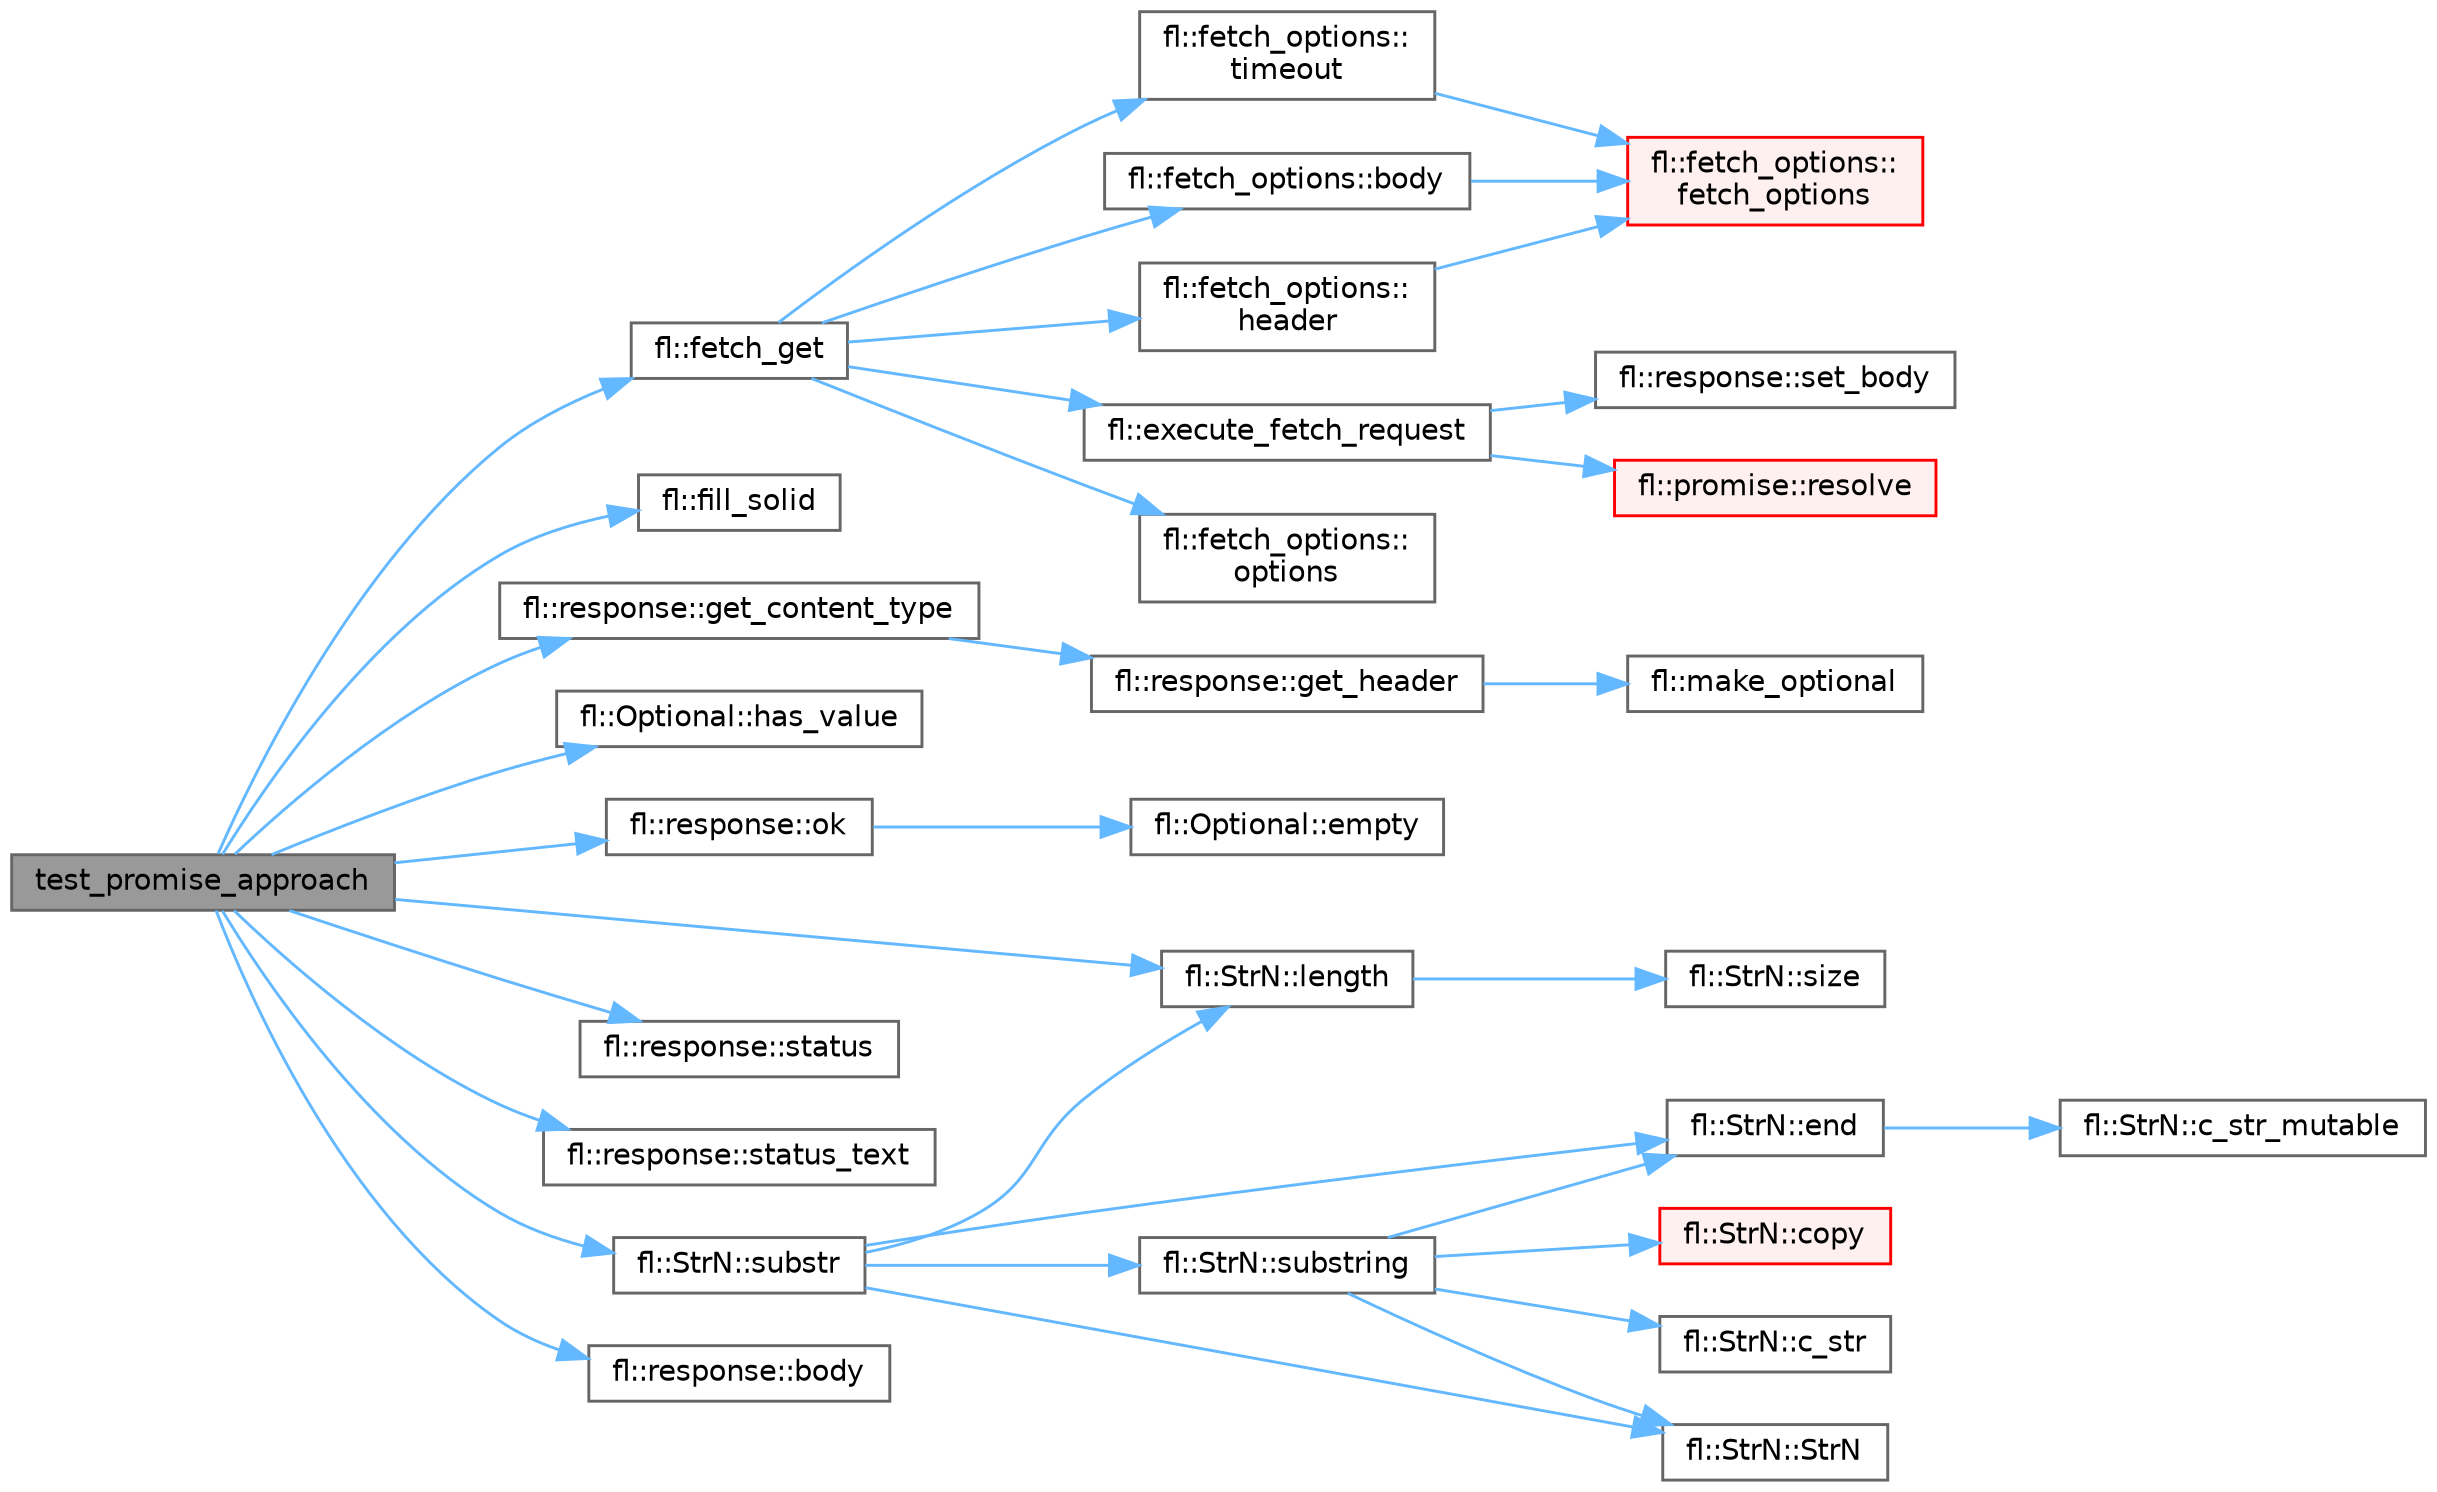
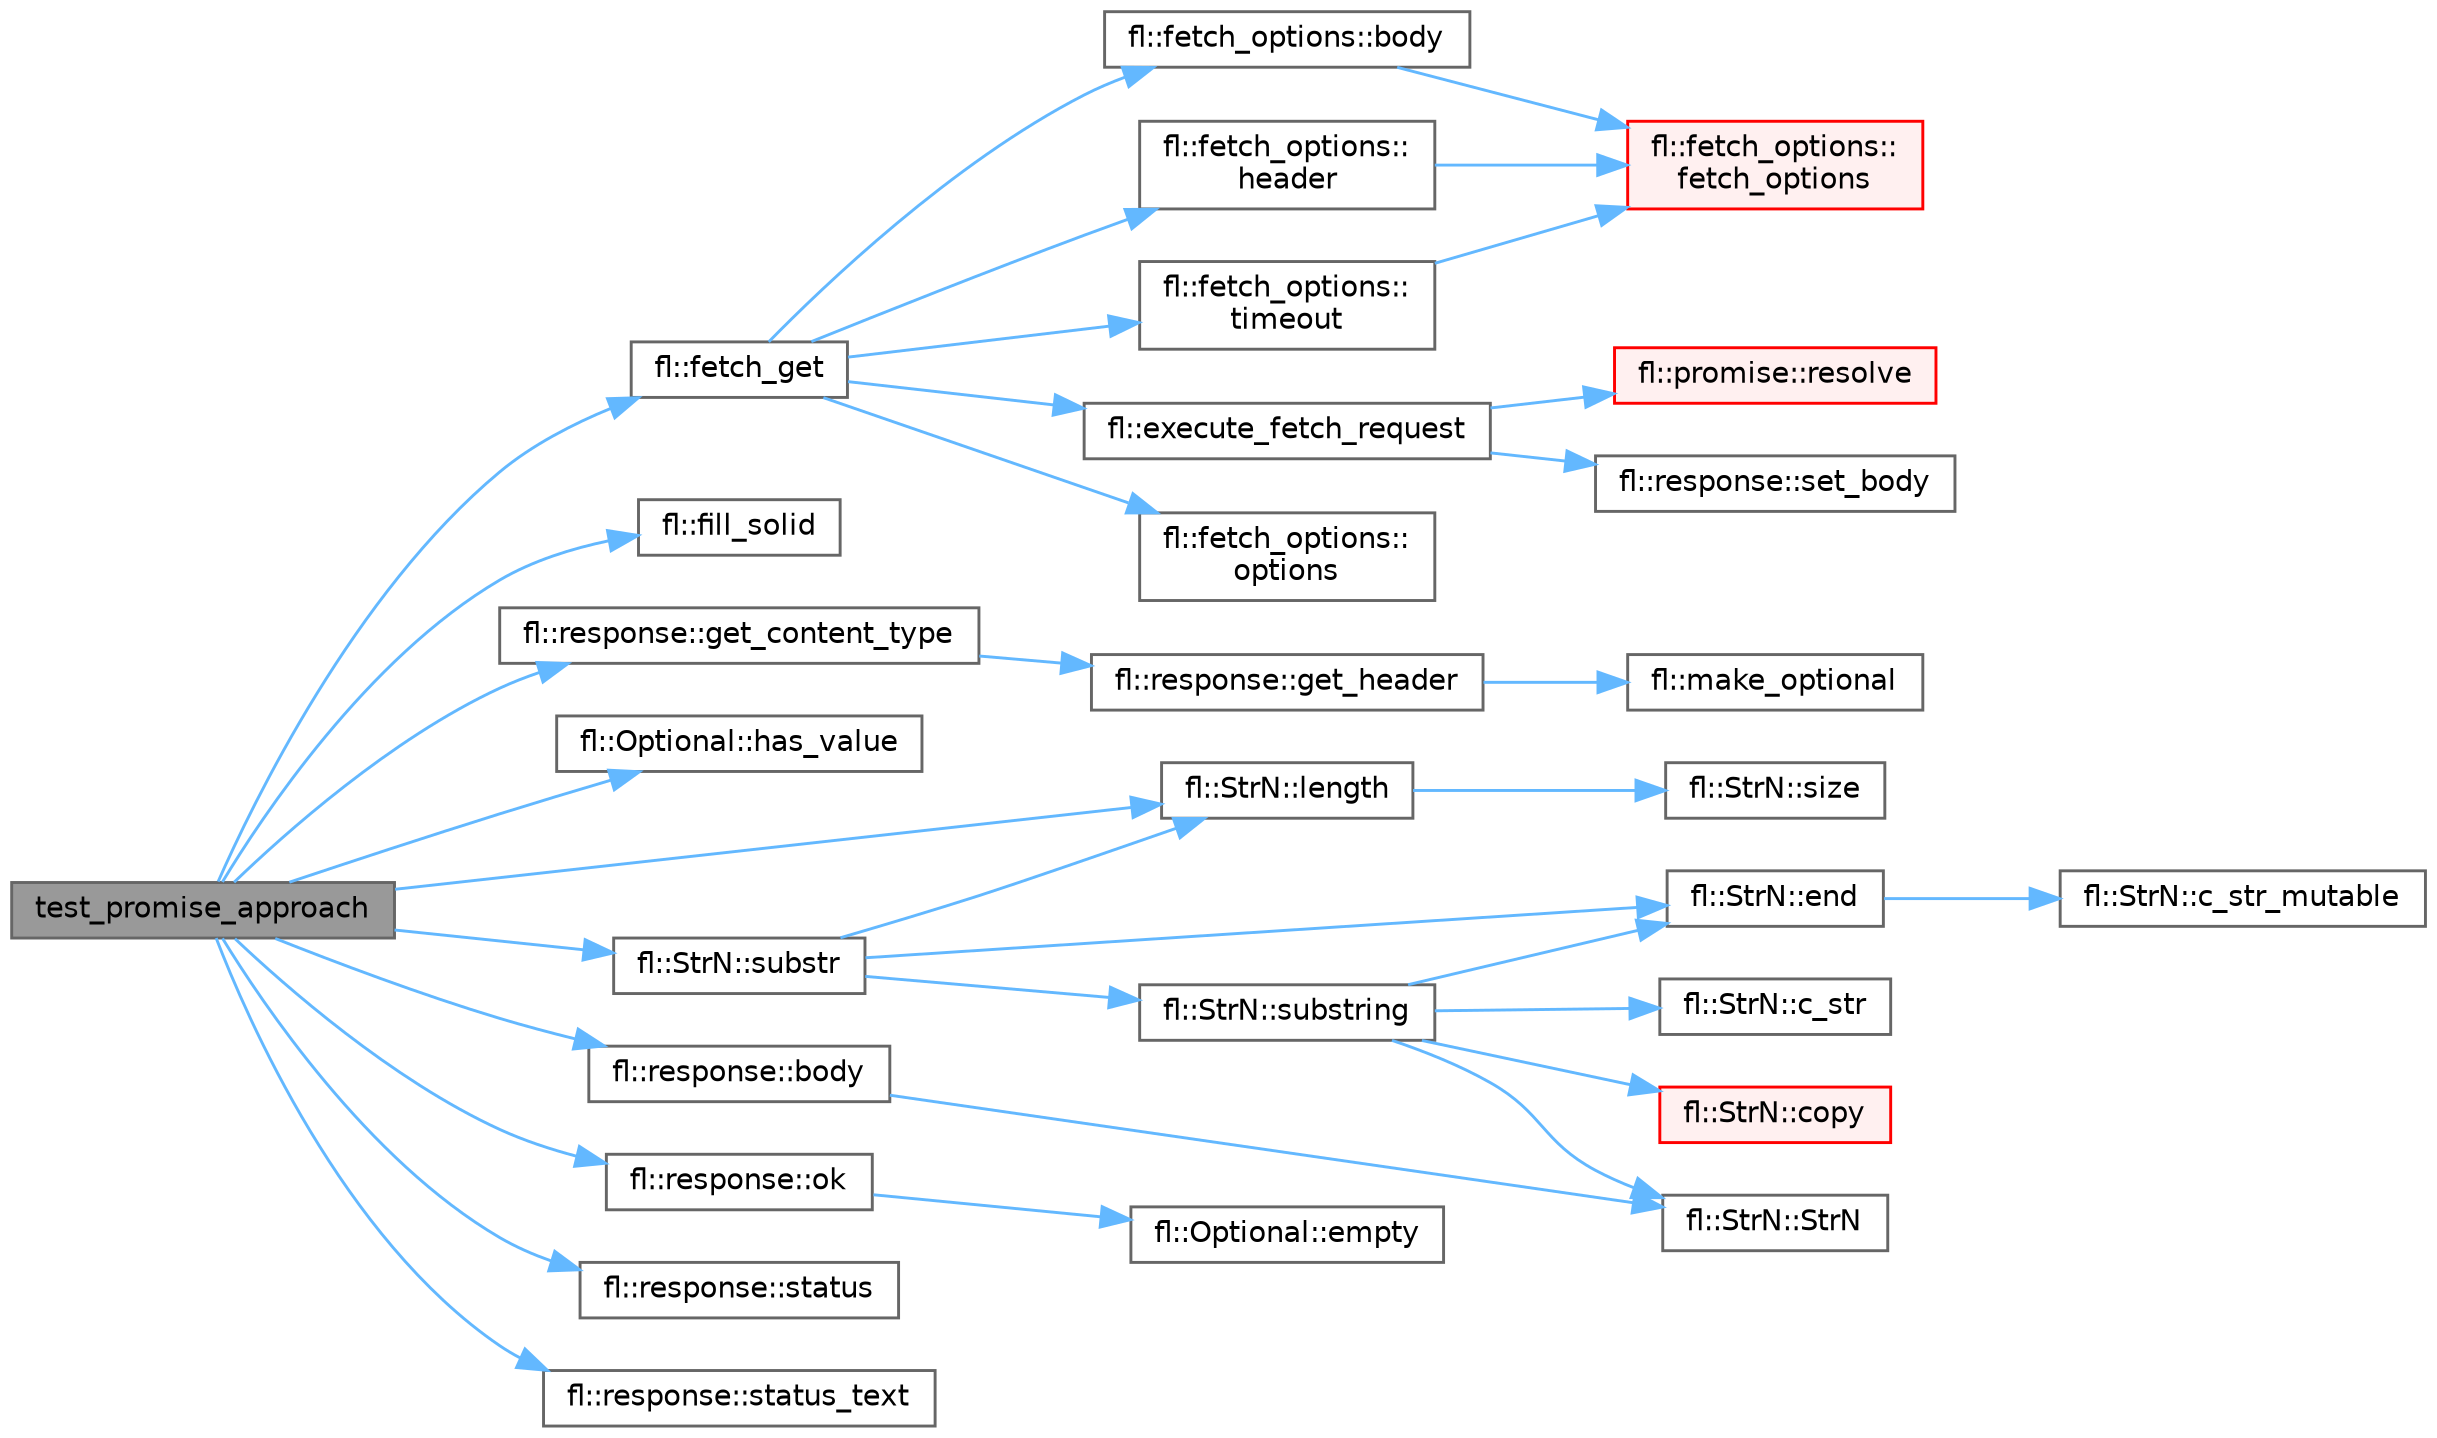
edge "fl::StrN::substr" -> "fl::StrN::StrN": now "fl::response::body" -> "fl::StrN::StrN"
